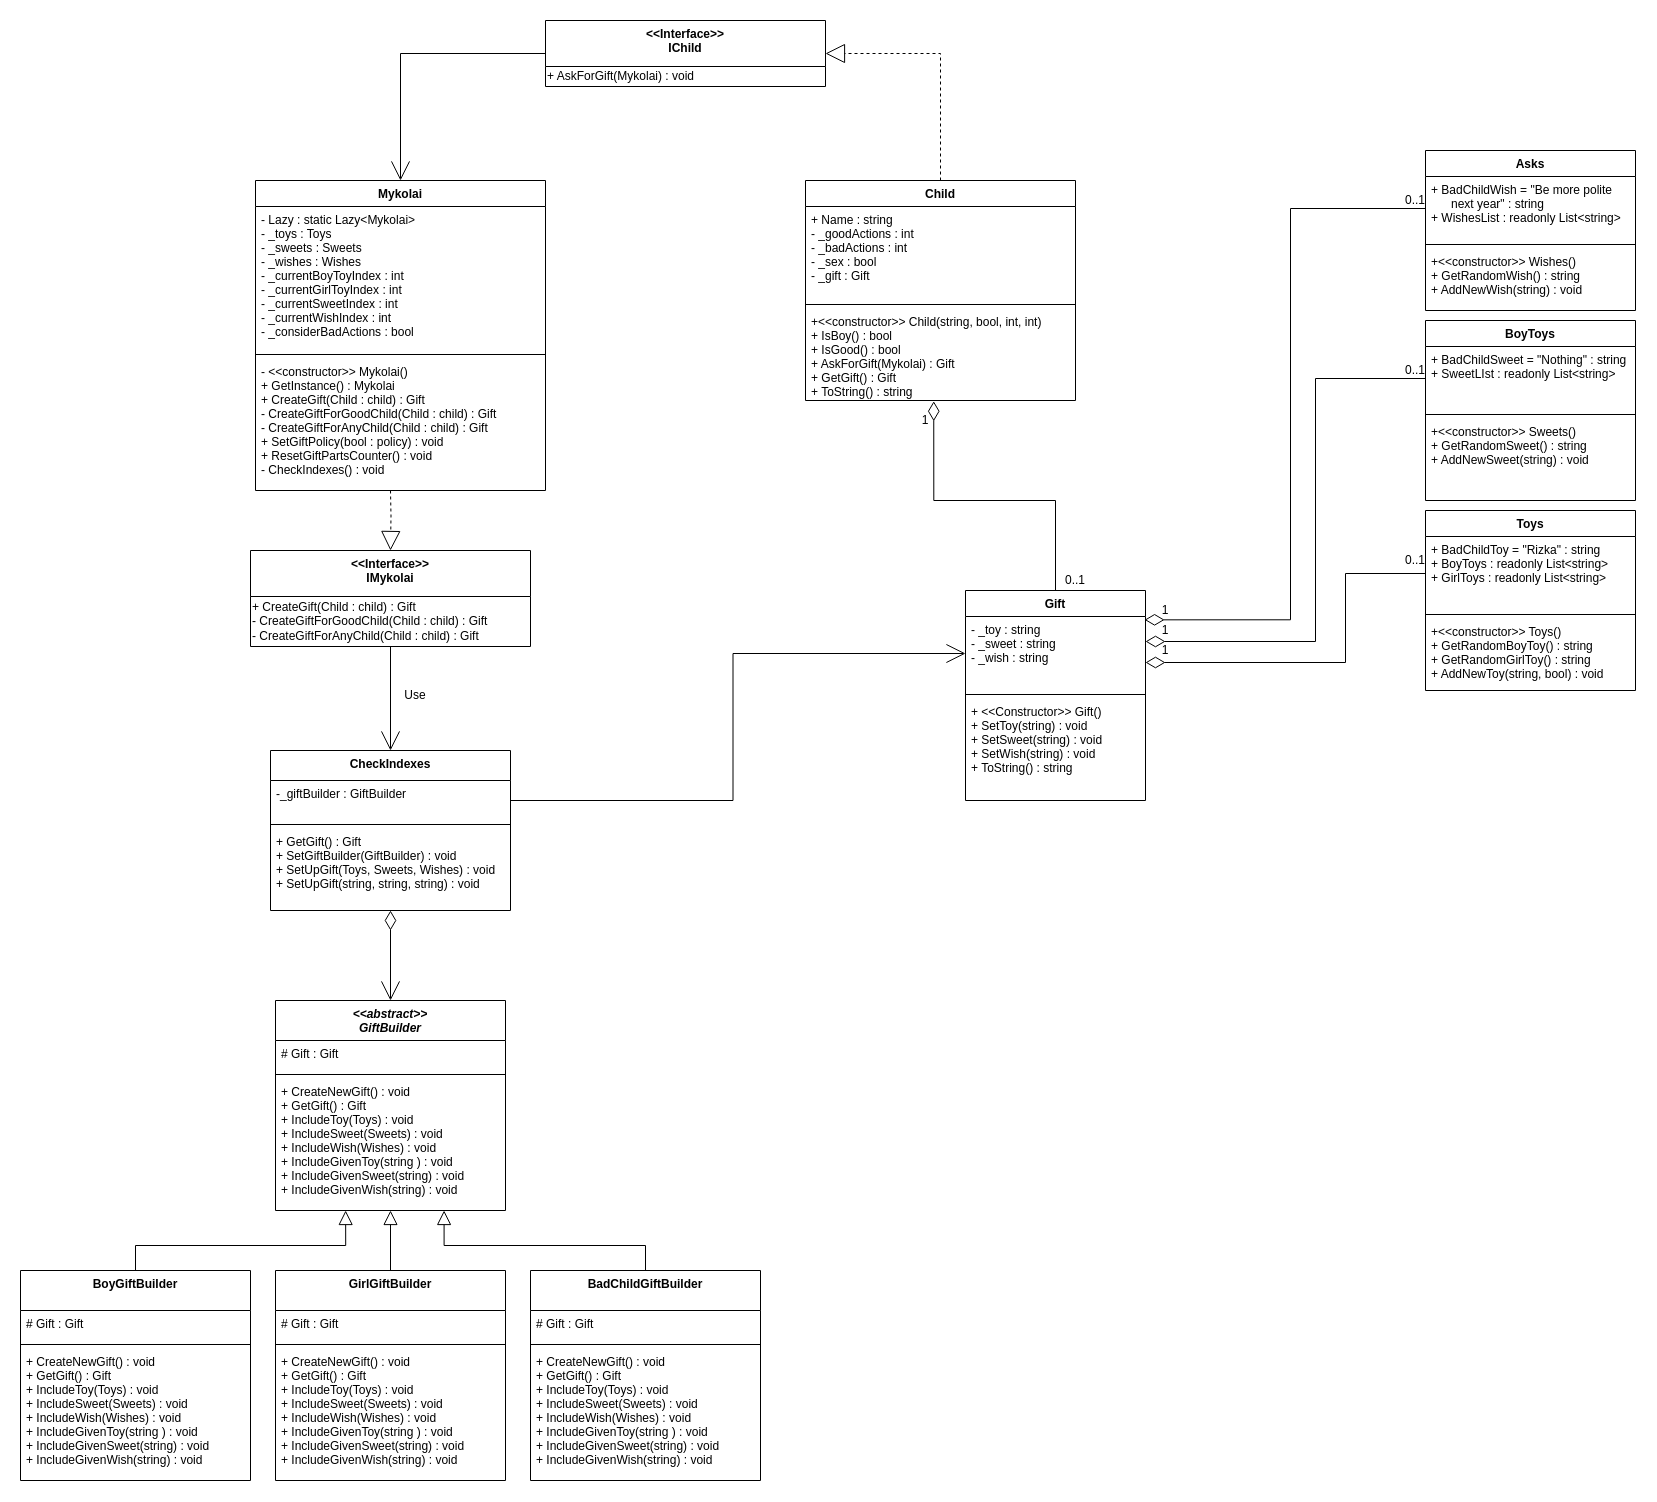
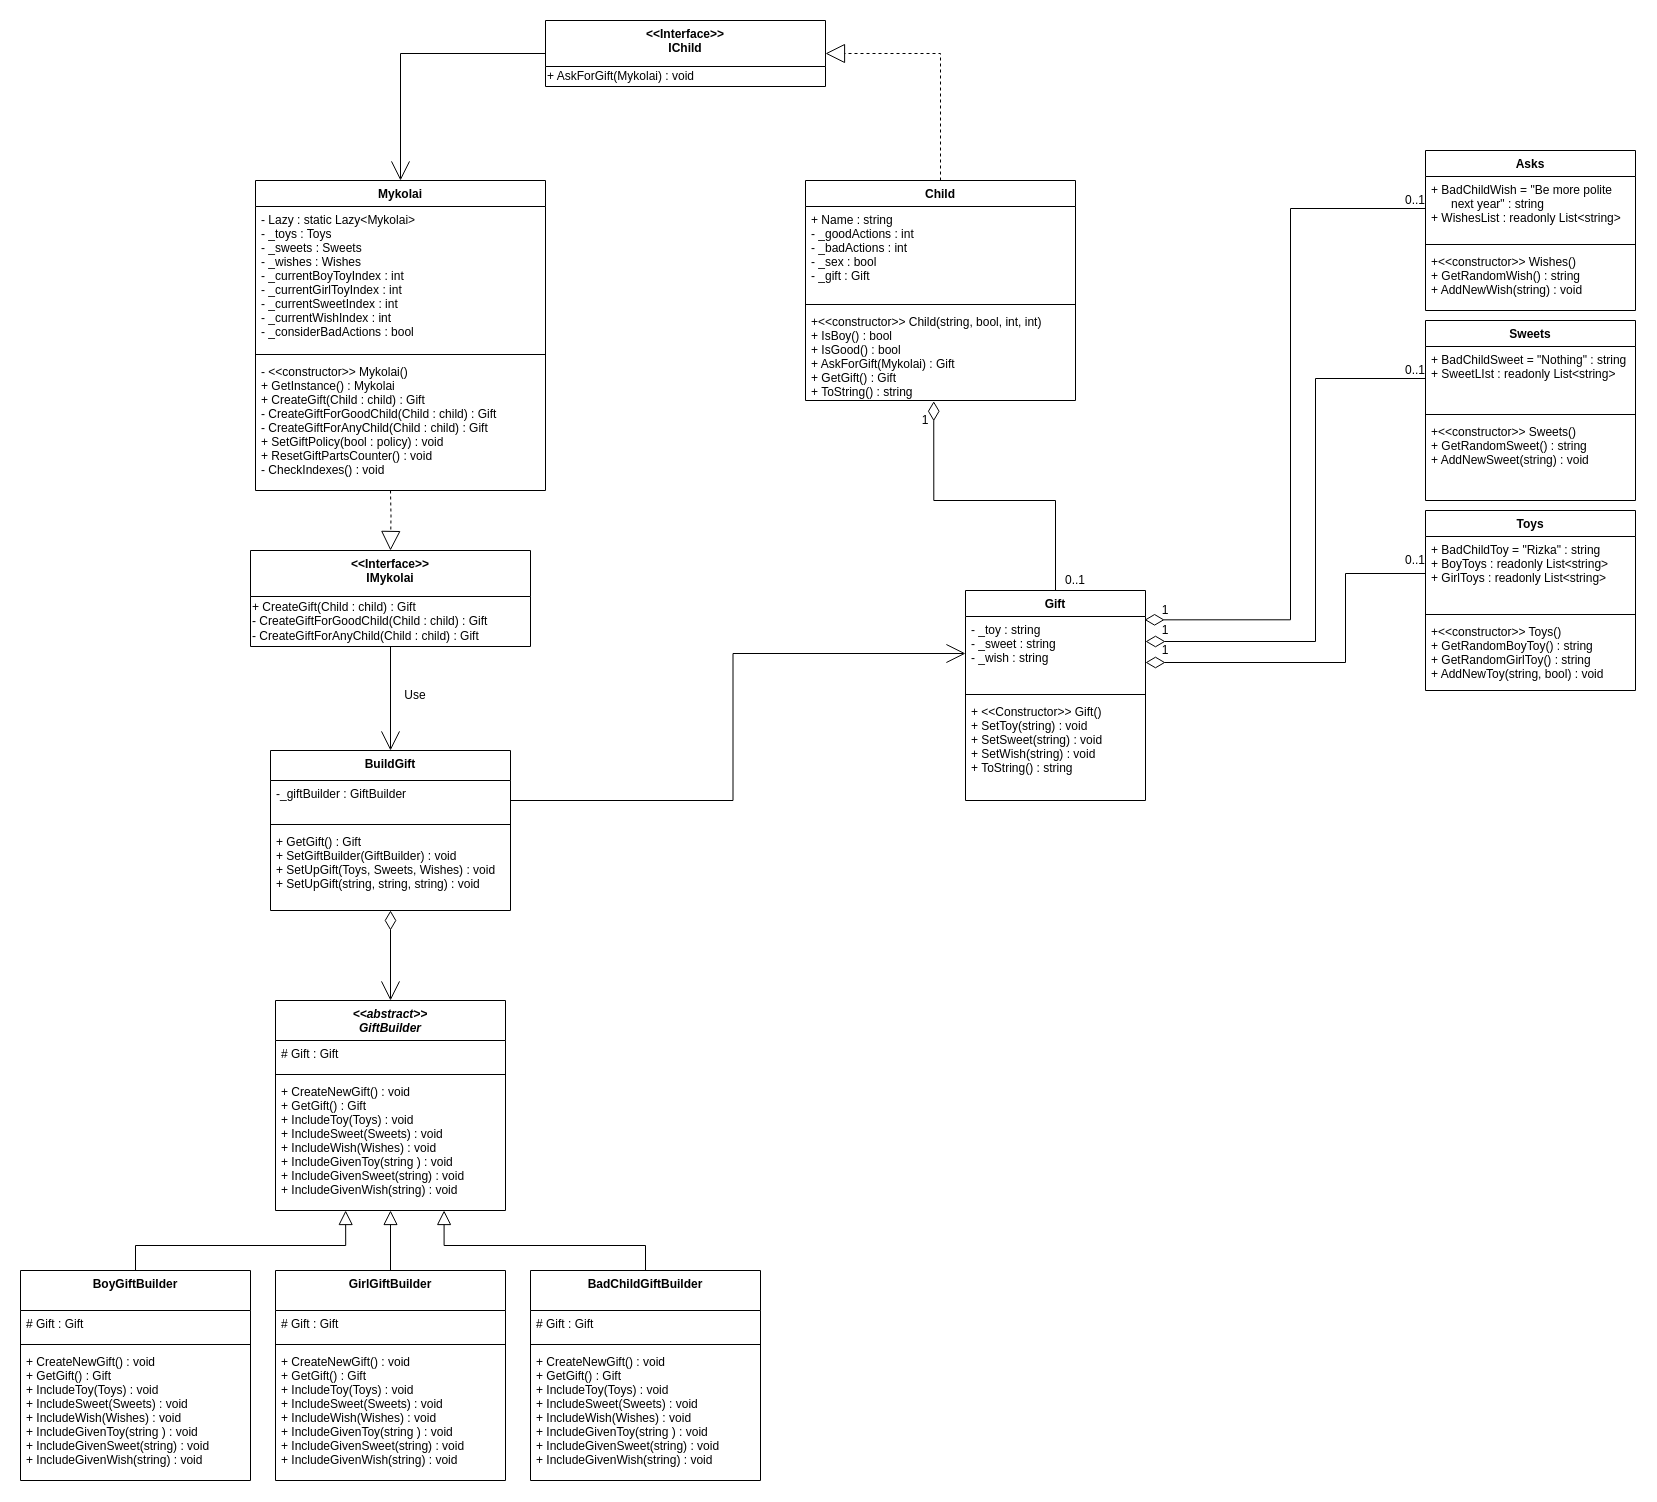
node "BoyToys": label "BoyToys" -> "Sweets"
node "CheckIndexes": label "CheckIndexes" -> "BuildGift"
